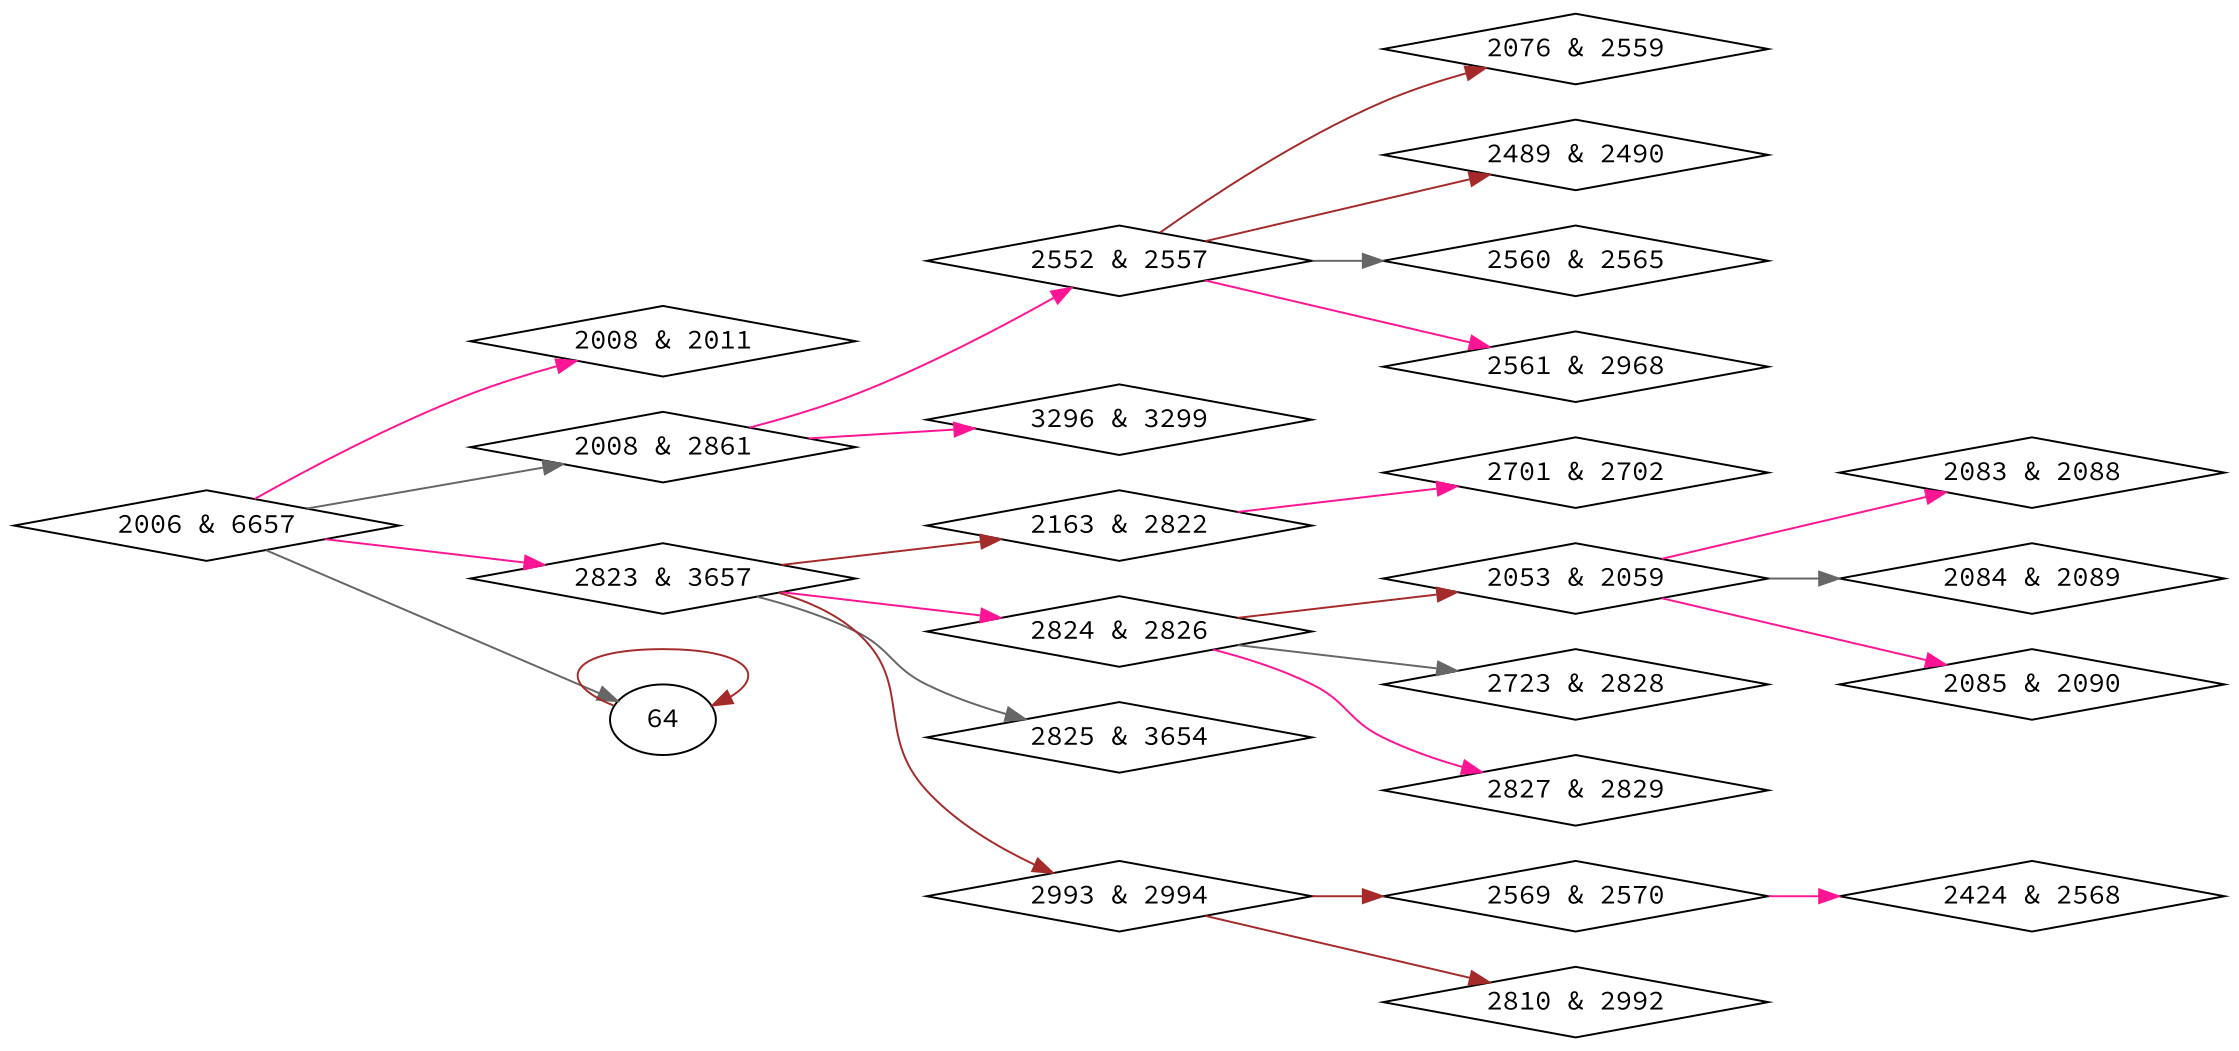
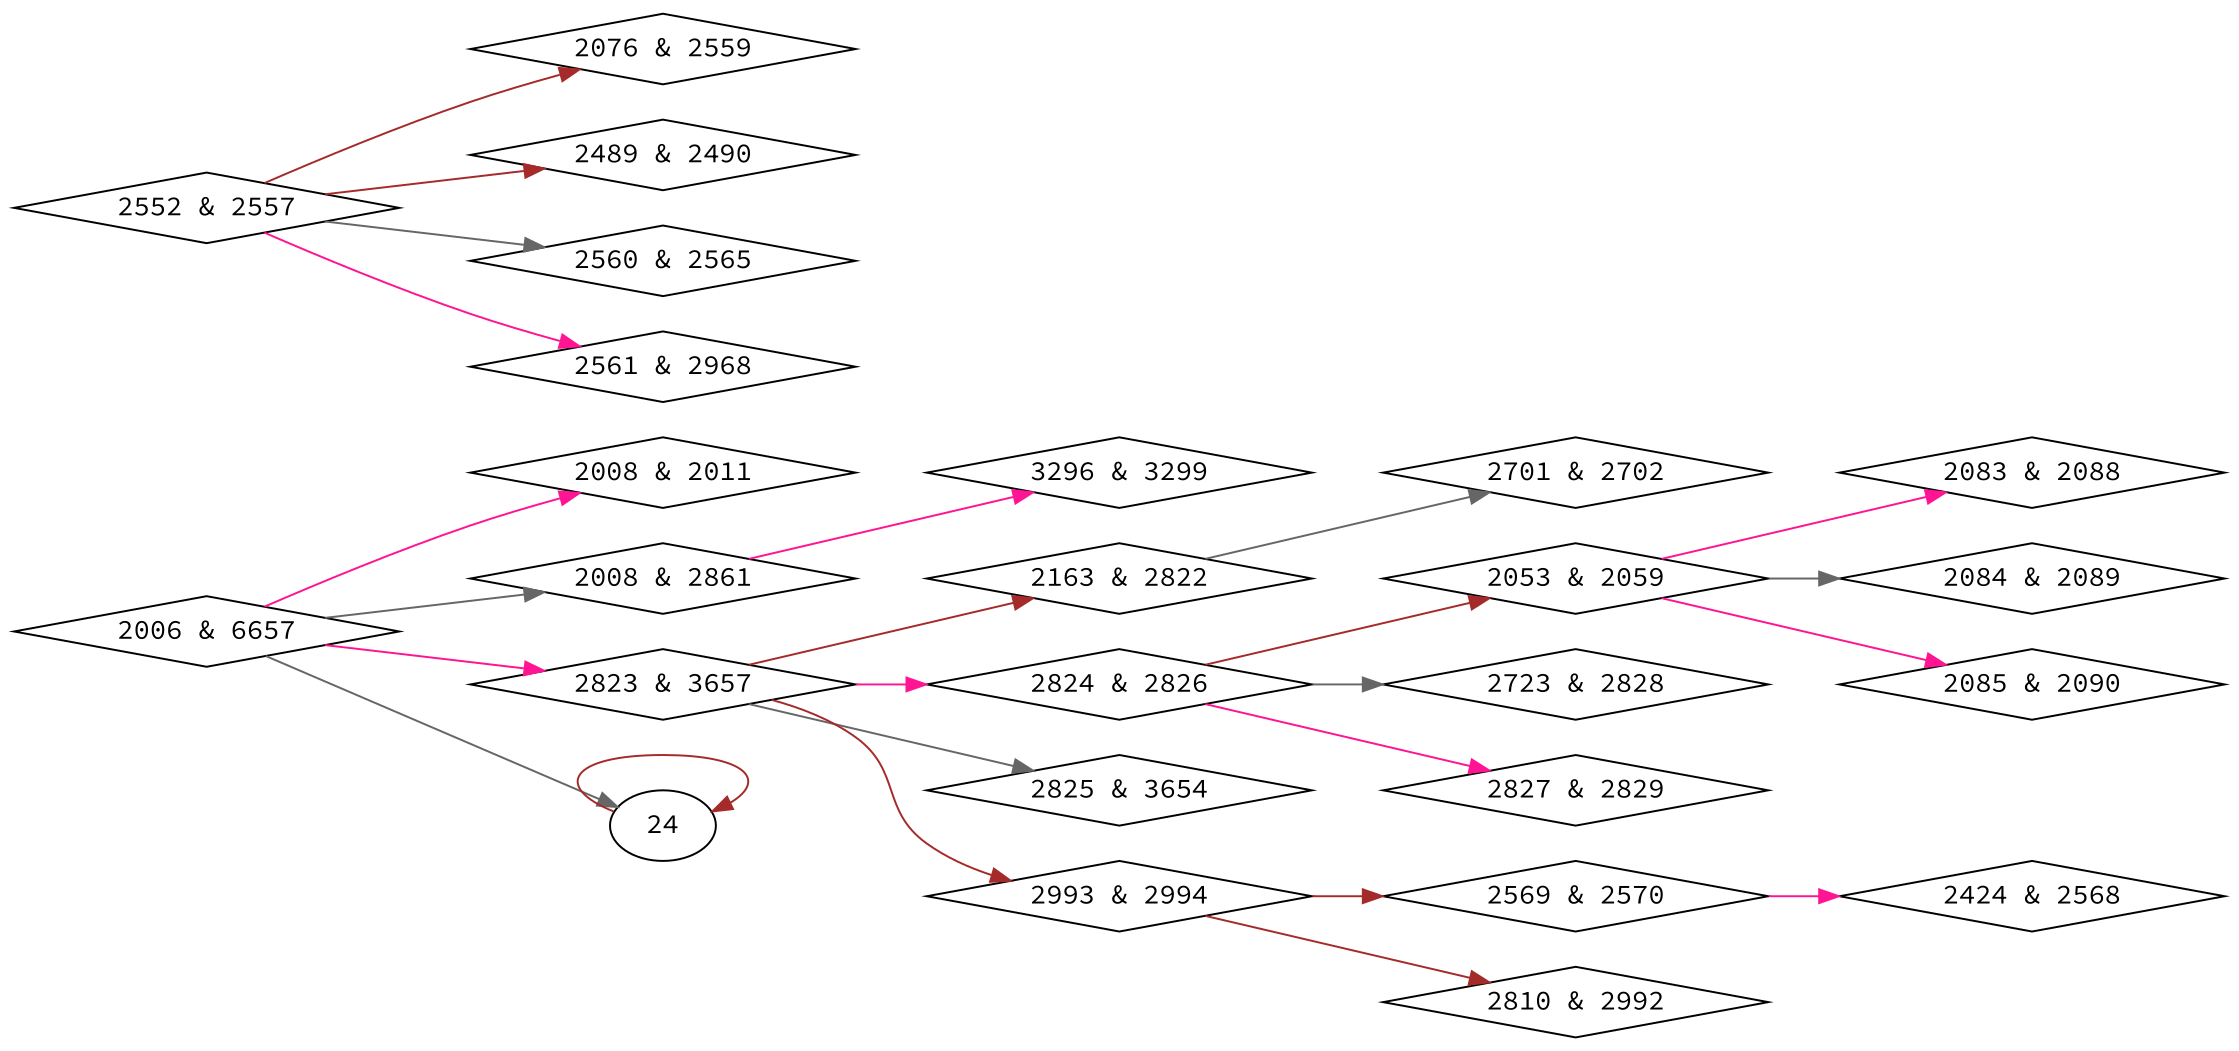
edge "2008 & 2861" -> "2552 & 2557": removed
edge "2163 & 2822" -> "2701 & 2702": color deeppink -> gray40
node "64": label "64" -> "24"
